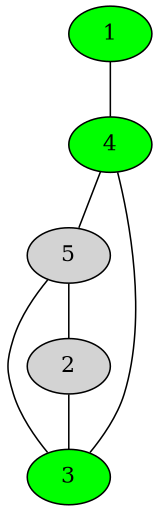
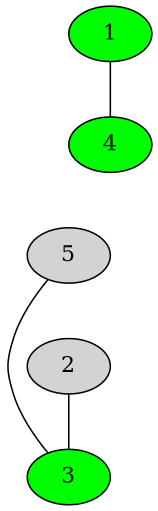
edge "4" -- "5": removed
edge "5" -- "2": removed
edge "4" -- "3": removed
